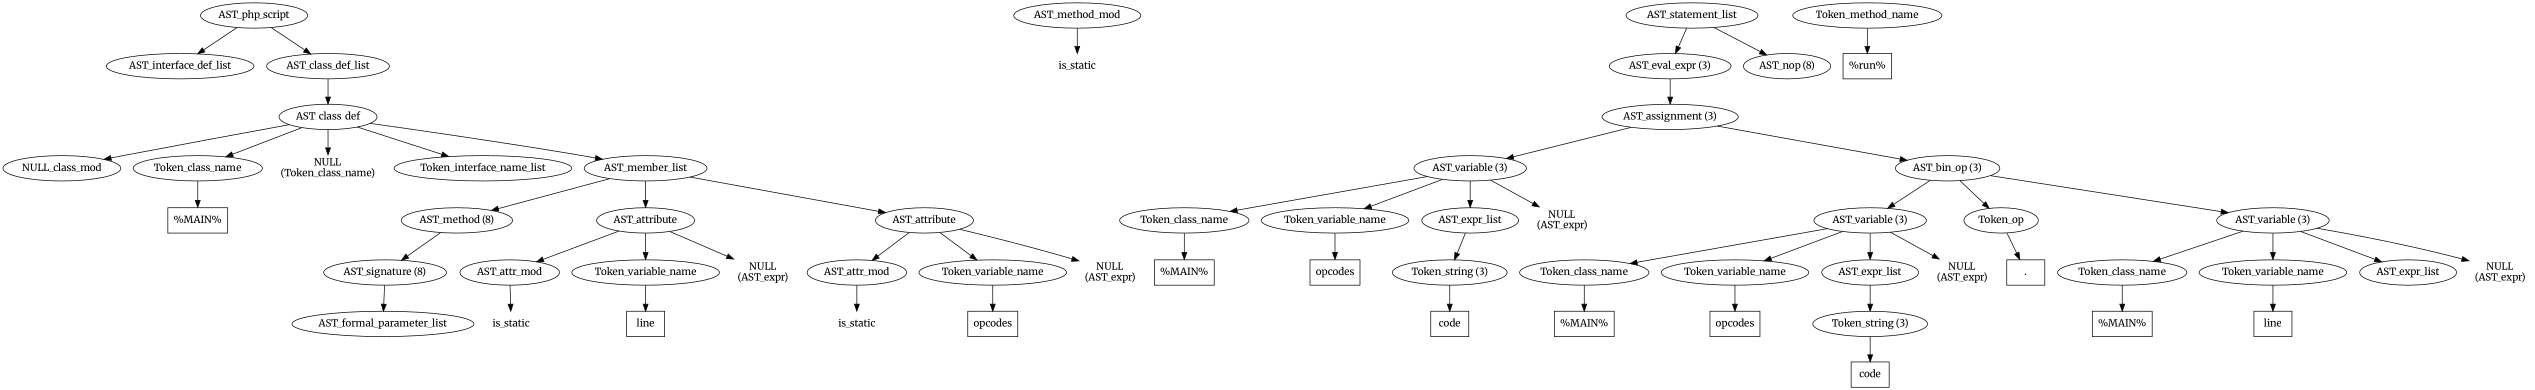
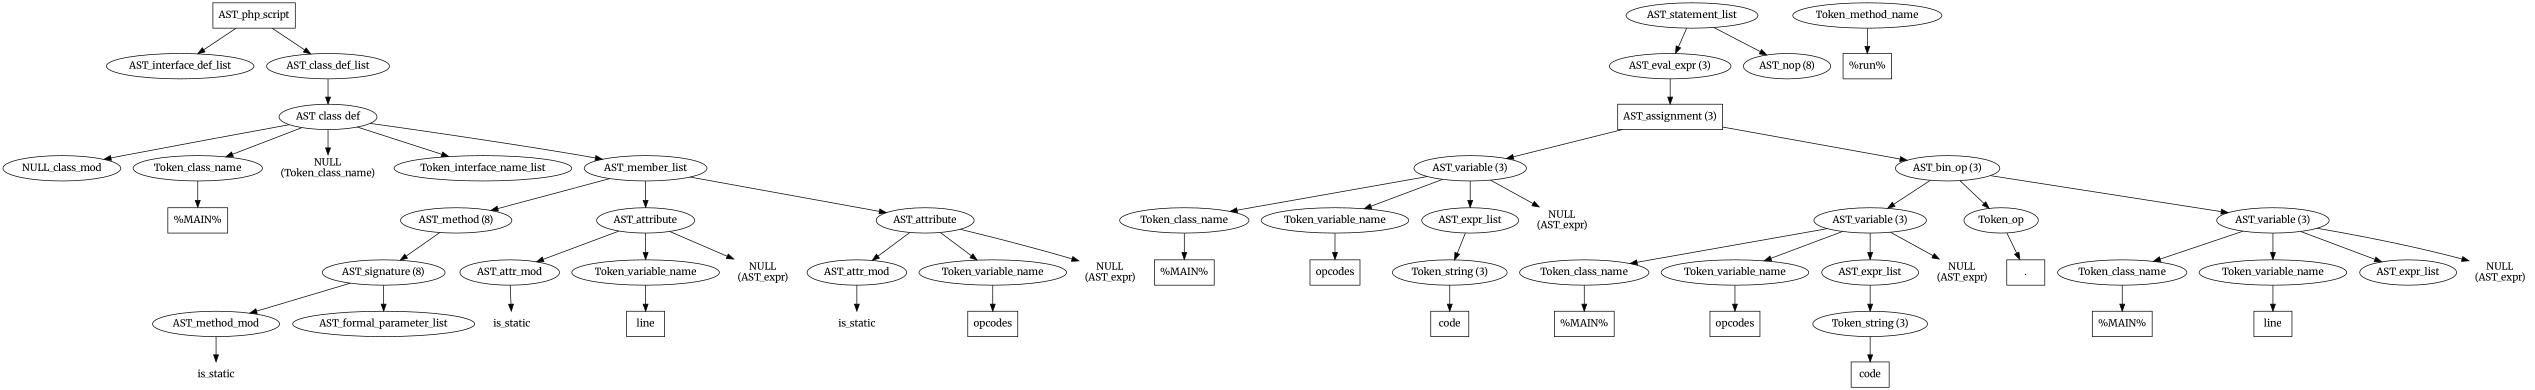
node "AST_php_script": shape ellipse -> box
node "AST_assignment (3)": shape ellipse -> box
edge "AST_signature (8)" -> "AST_method_mod": added
